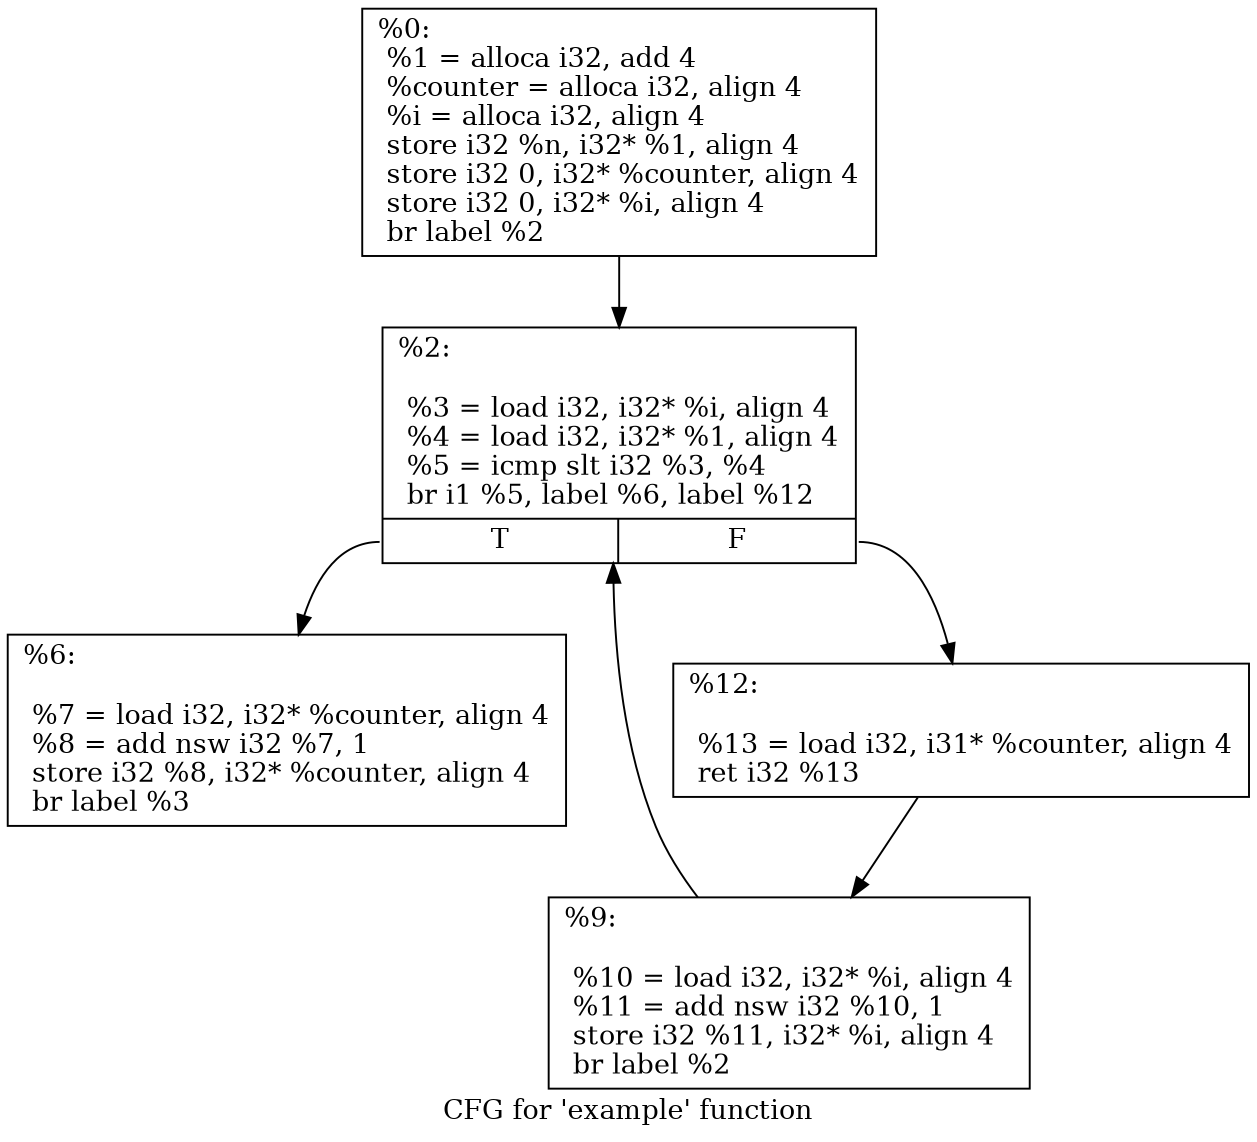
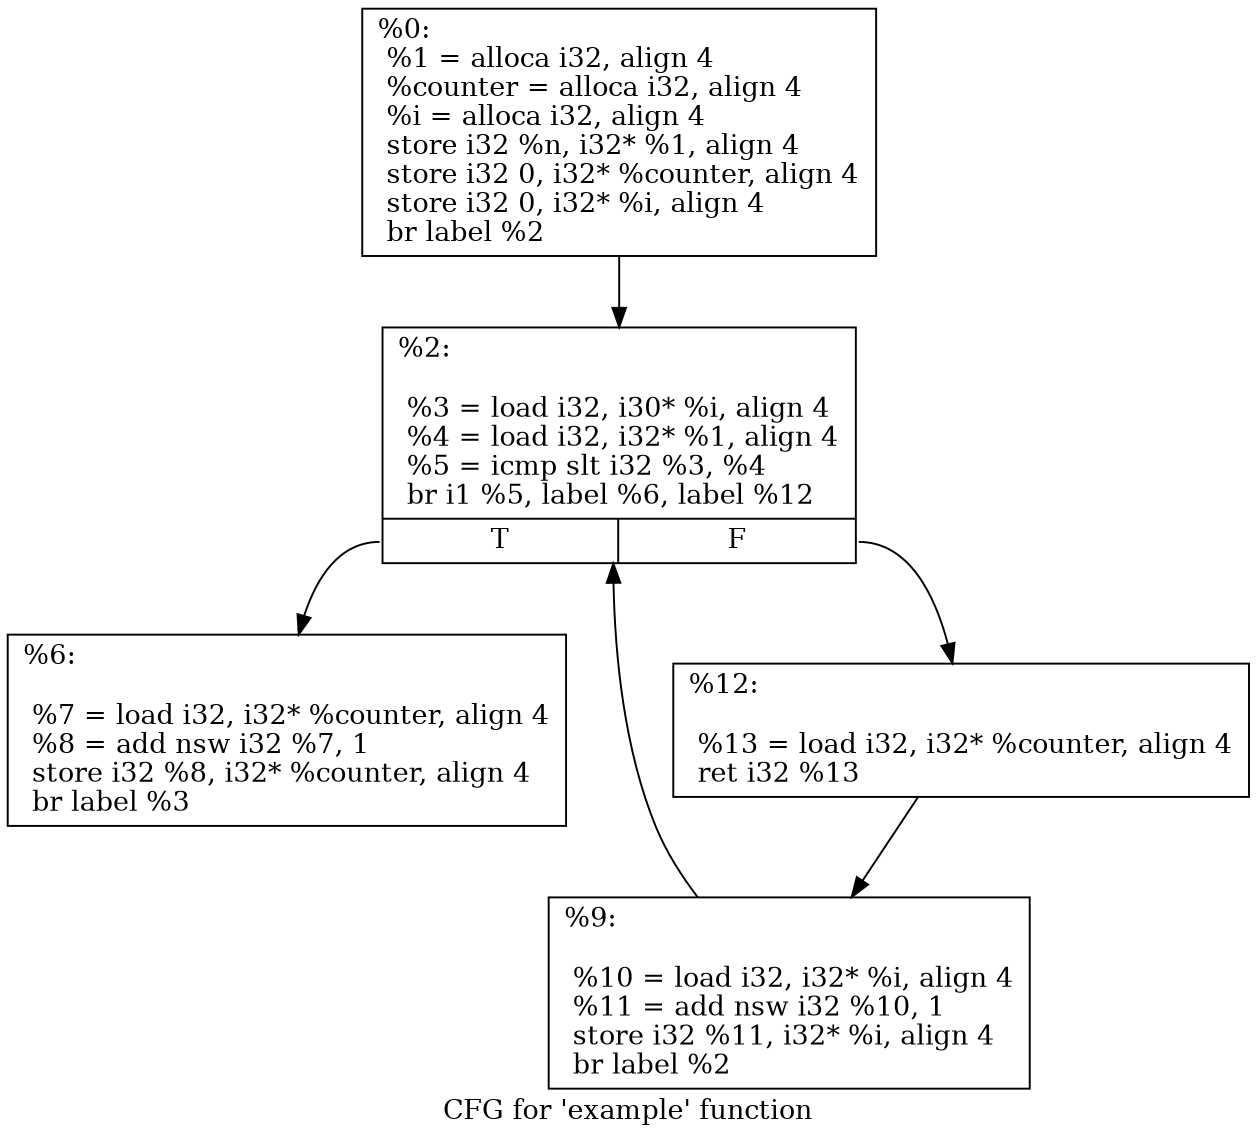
node "%0:": text "%1 = alloca i32, add 4" -> "%1 = alloca i32, align 4"
node "%2:": text "%3 = load i32, i32* %i, align 4" -> "%3 = load i32, i30* %i, align 4"
node "%12:": text "%13 = load i32, i31* %counter, align 4" -> "%13 = load i32, i32* %counter, align 4"
